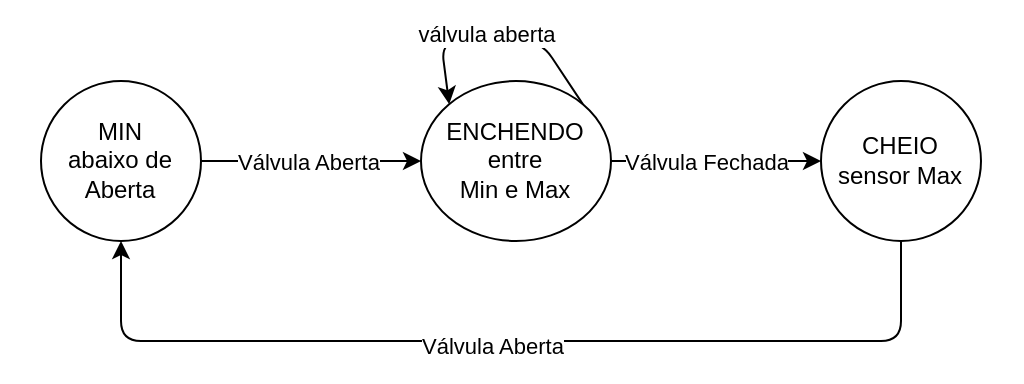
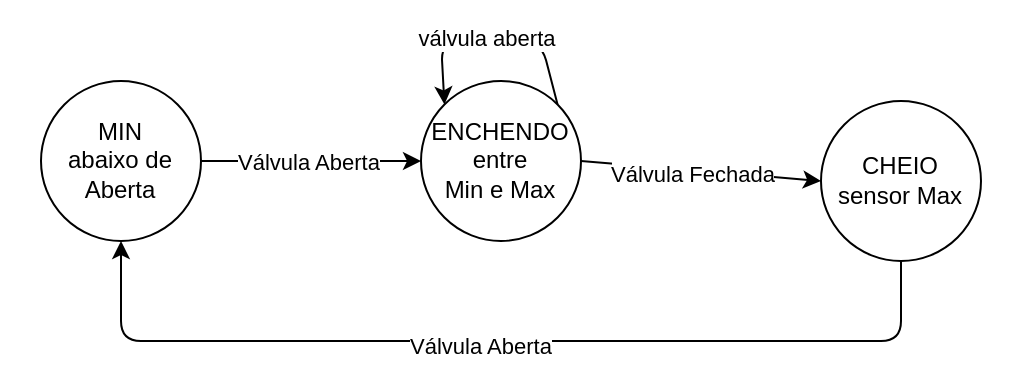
node "ENCHENDO entre Min e Max": size 190x160 -> 160x160
node "CHEIO sensor Max": moved (901, 161) -> (901, 181)
